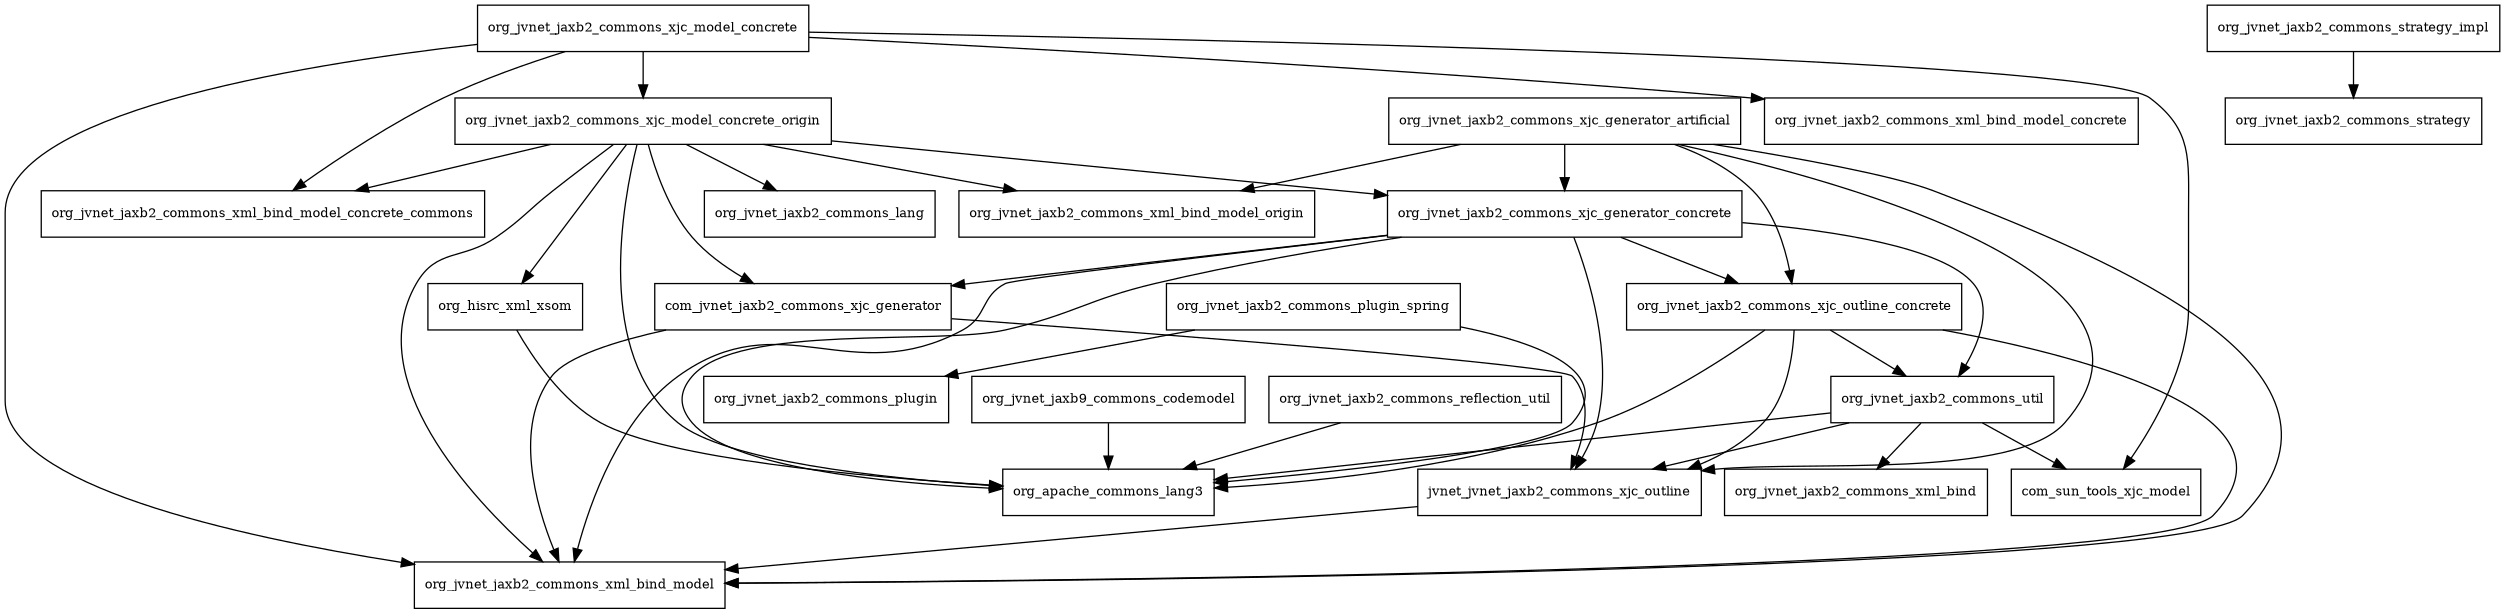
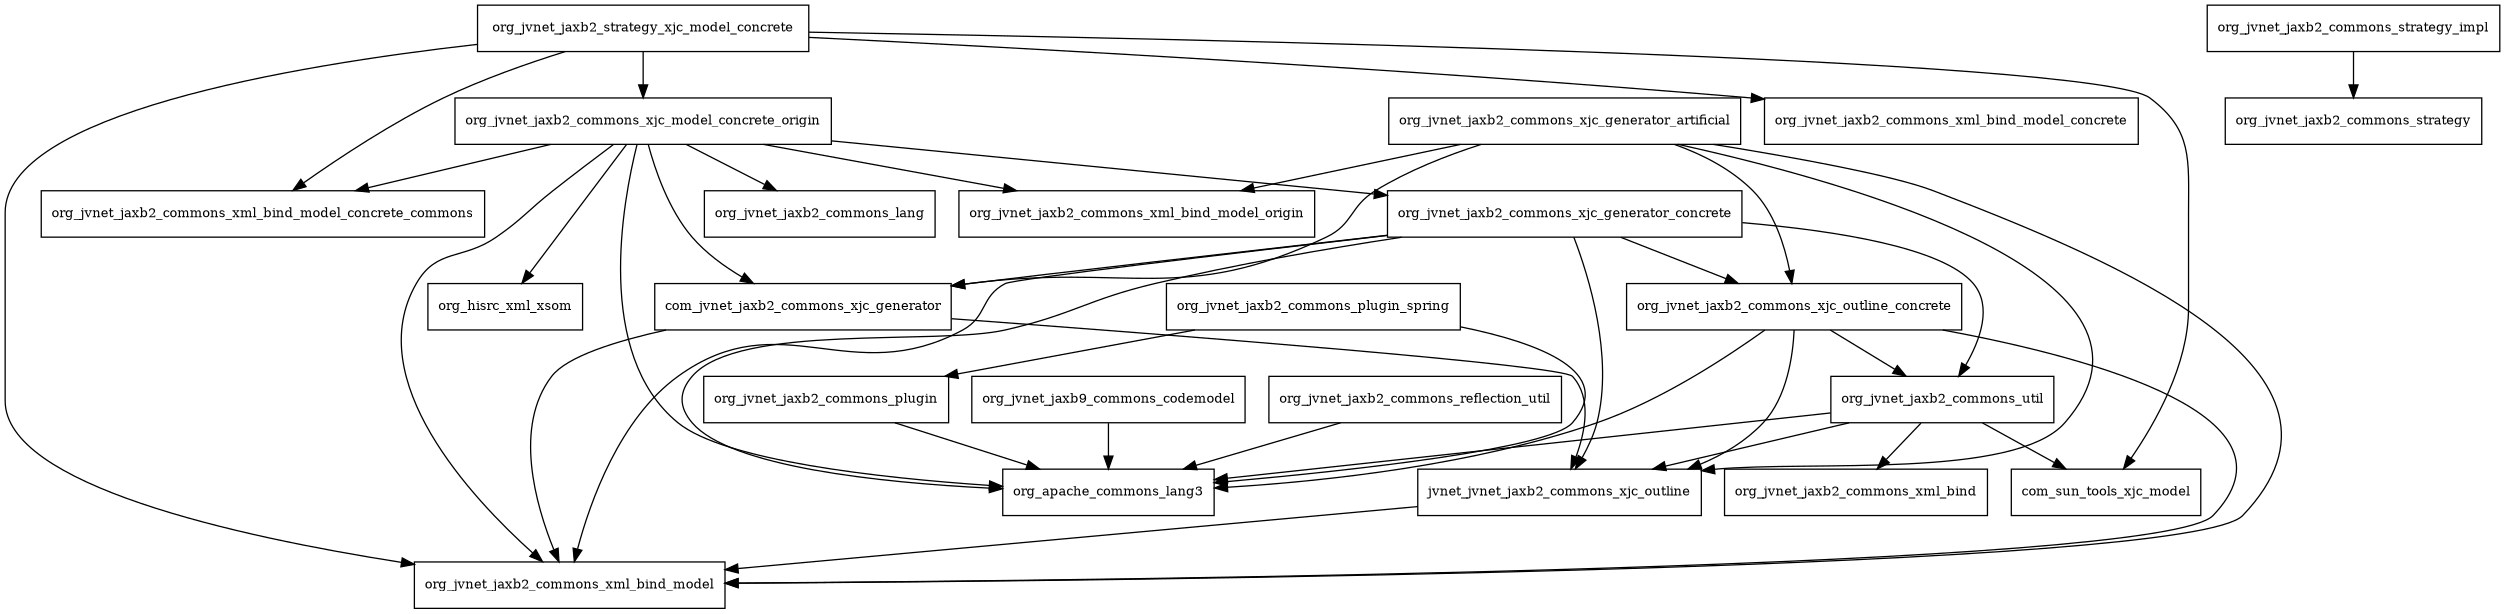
node "org_jvnet_jaxb2_commons_xjc_model_concrete": label "org_jvnet_jaxb2_commons_xjc_model_concrete" -> "org_jvnet_jaxb2_strategy_xjc_model_concrete"
edge "org_jvnet_jaxb2_commons_xjc_generator_artificial" -> "org_jvnet_jaxb2_commons_xjc_generator_concrete": now "org_jvnet_jaxb2_commons_xjc_generator_artificial" -> "com_jvnet_jaxb2_commons_xjc_generator"
edge "org_hisrc_xml_xsom" -> "org_apache_commons_lang3": now "org_jvnet_jaxb2_commons_plugin" -> "org_apache_commons_lang3"
